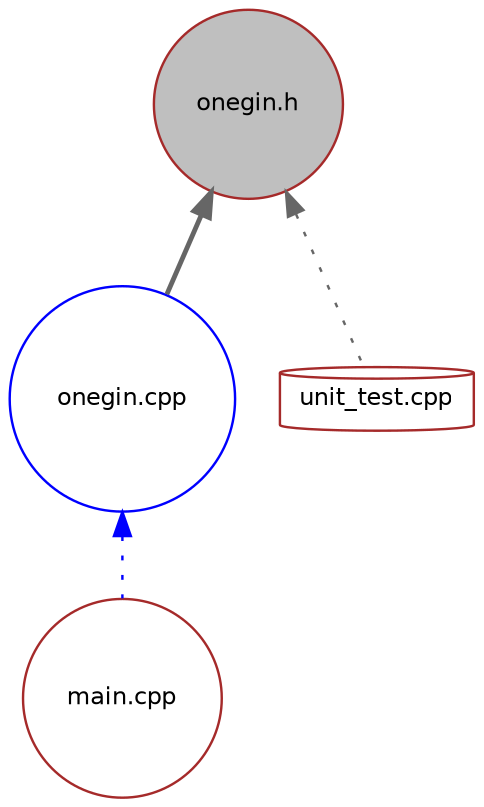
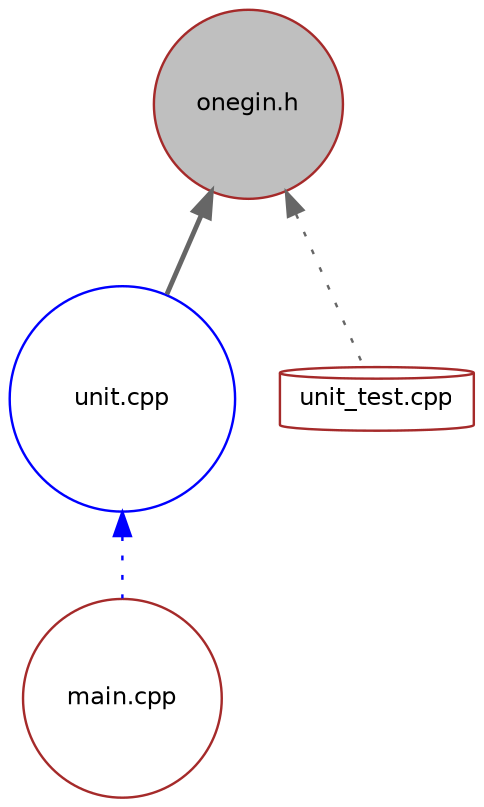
node "onegin.cpp": label "onegin.cpp" -> "unit.cpp"
